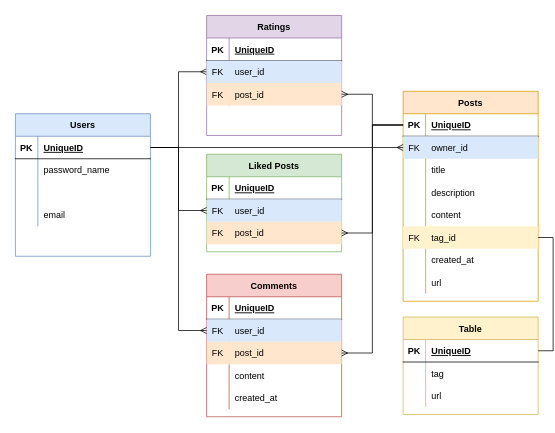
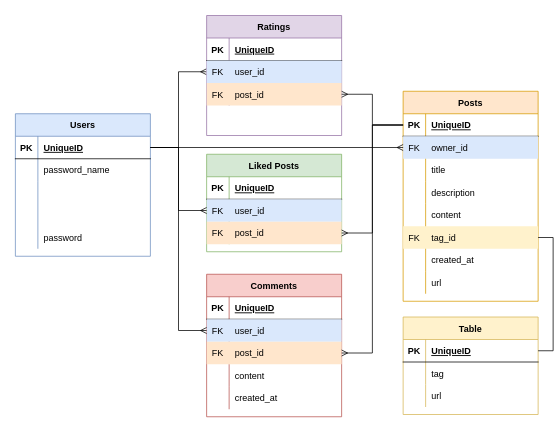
node "email": removed
node "password": added
